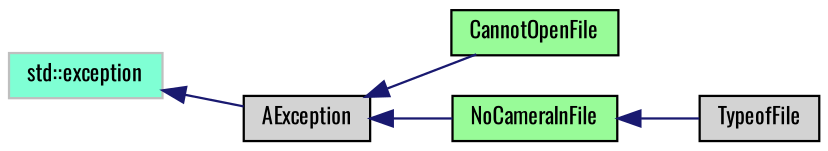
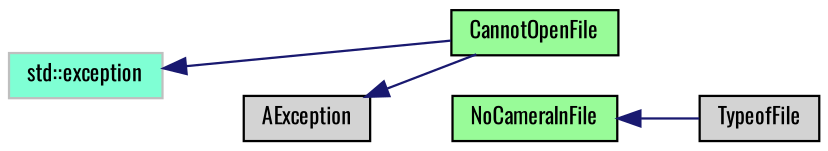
edge "AException" -> "std::exception": now "CannotOpenFile" -> "std::exception"
edge "NoCameraInFile" -> "AException": removed
